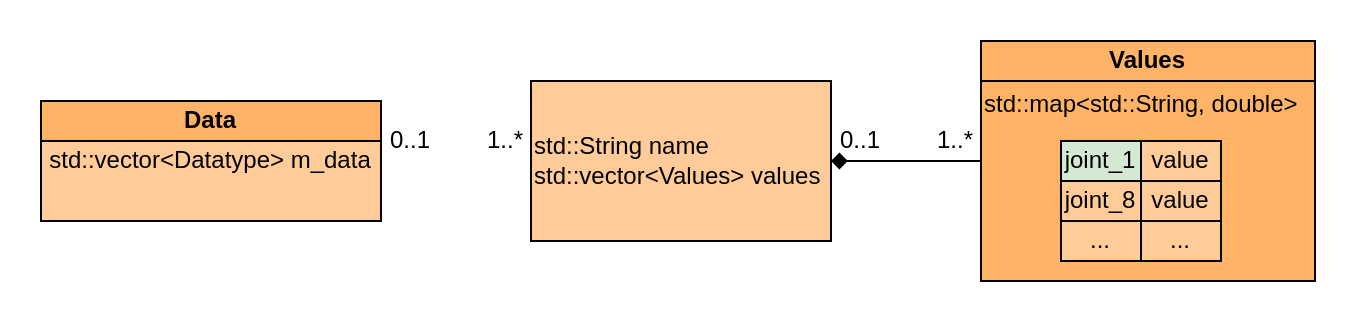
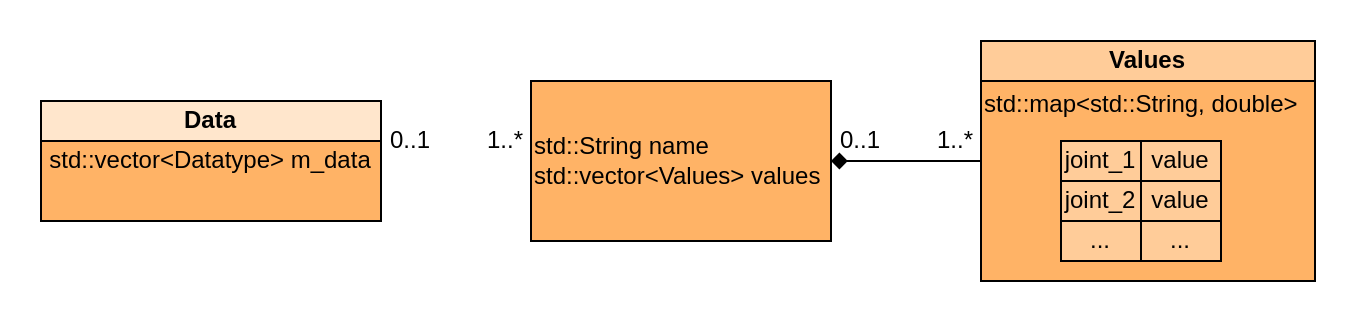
node "Values": fillcolor #ffb366 -> #ffcc99
node "Data": fillcolor #ffb366 -> #ffe6cc
node "std::vector<Datatype> m_data": fillcolor #ffcc99 -> #ffb366
node "std::String name std::vector<Values> values": fillcolor #ffcc99 -> #ffb366
node "joint_1": fillcolor #d5e8d4 -> #ffcc99
node "joint_8": label "joint_8" -> "joint_2"
